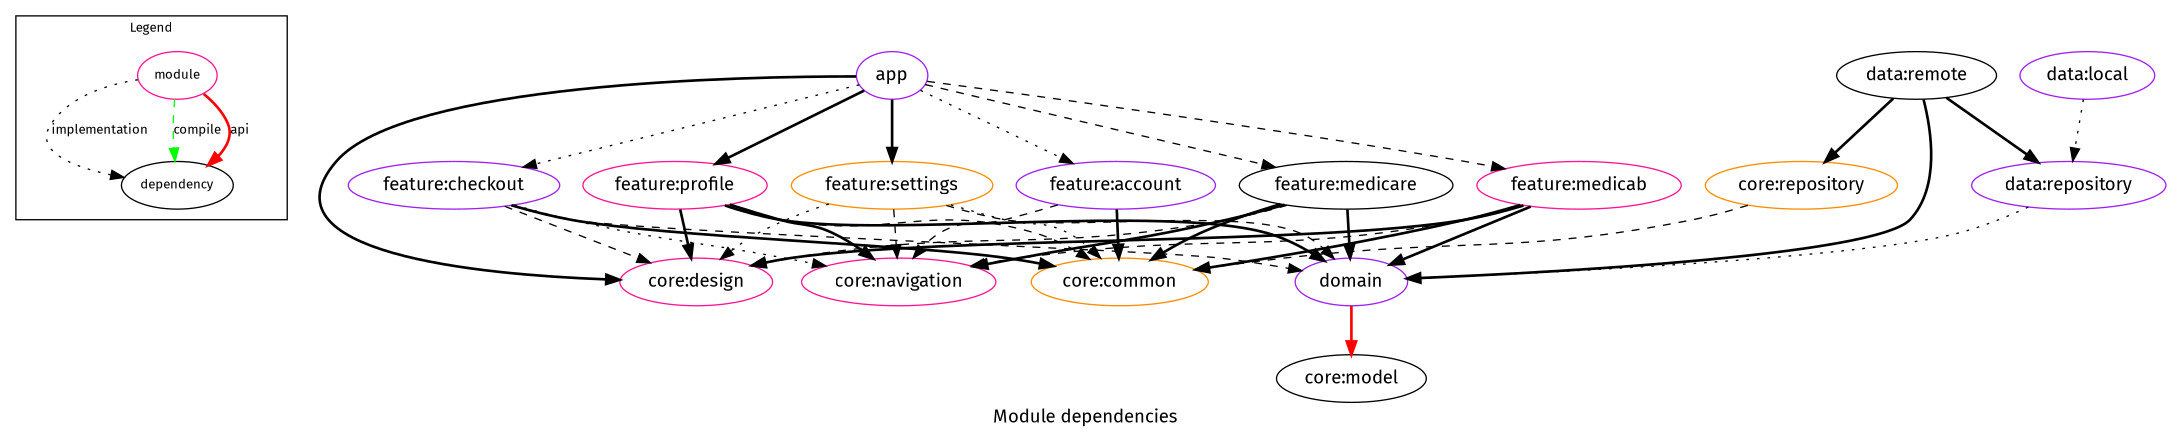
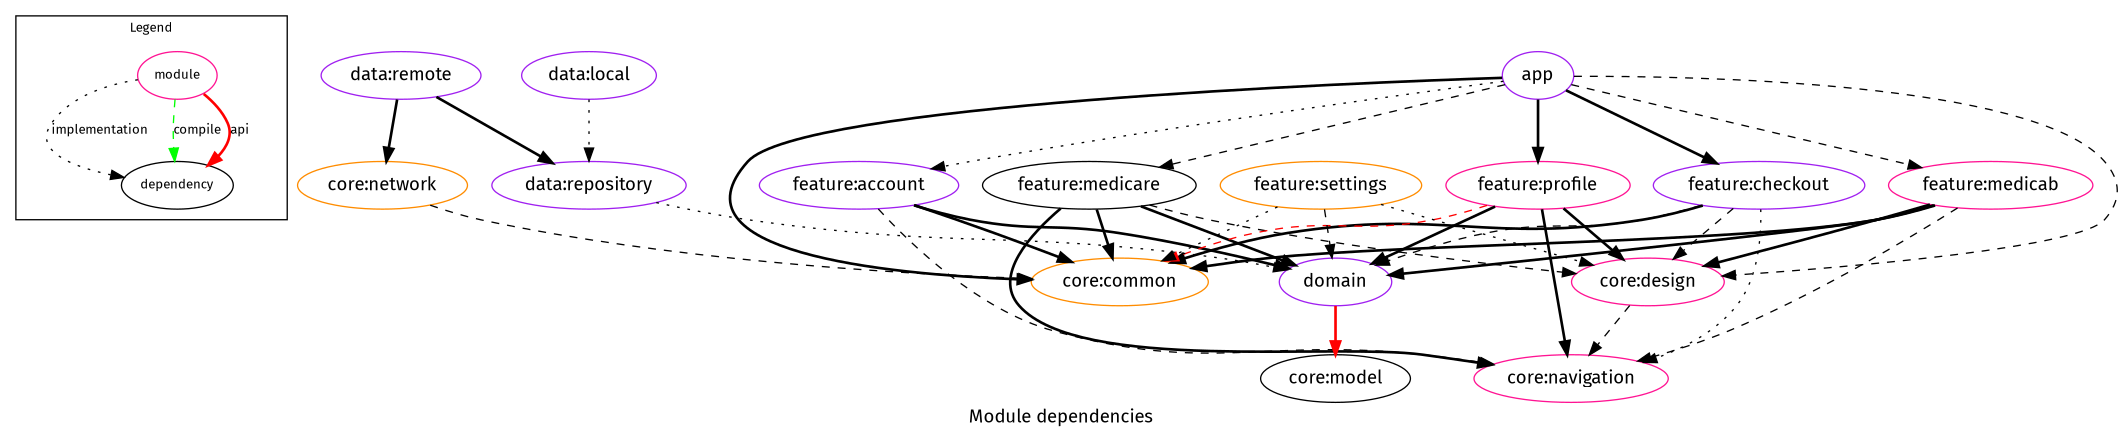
node "data:remote": color black -> purple
edge "app" -> "core:design": style bold -> dashed
edge "app" -> "feature:checkout": style dotted -> bold
edge "app" -> "feature:settings": now "app" -> "core:common"
node "core:repository": label "core:repository" -> "core:network"
edge "feature:profile" -> "core:common": color black -> red
edge "feature:settings" -> "core:navigation": now "core:design" -> "core:navigation"
edge "data:remote" -> "domain": now "feature:account" -> "domain"
